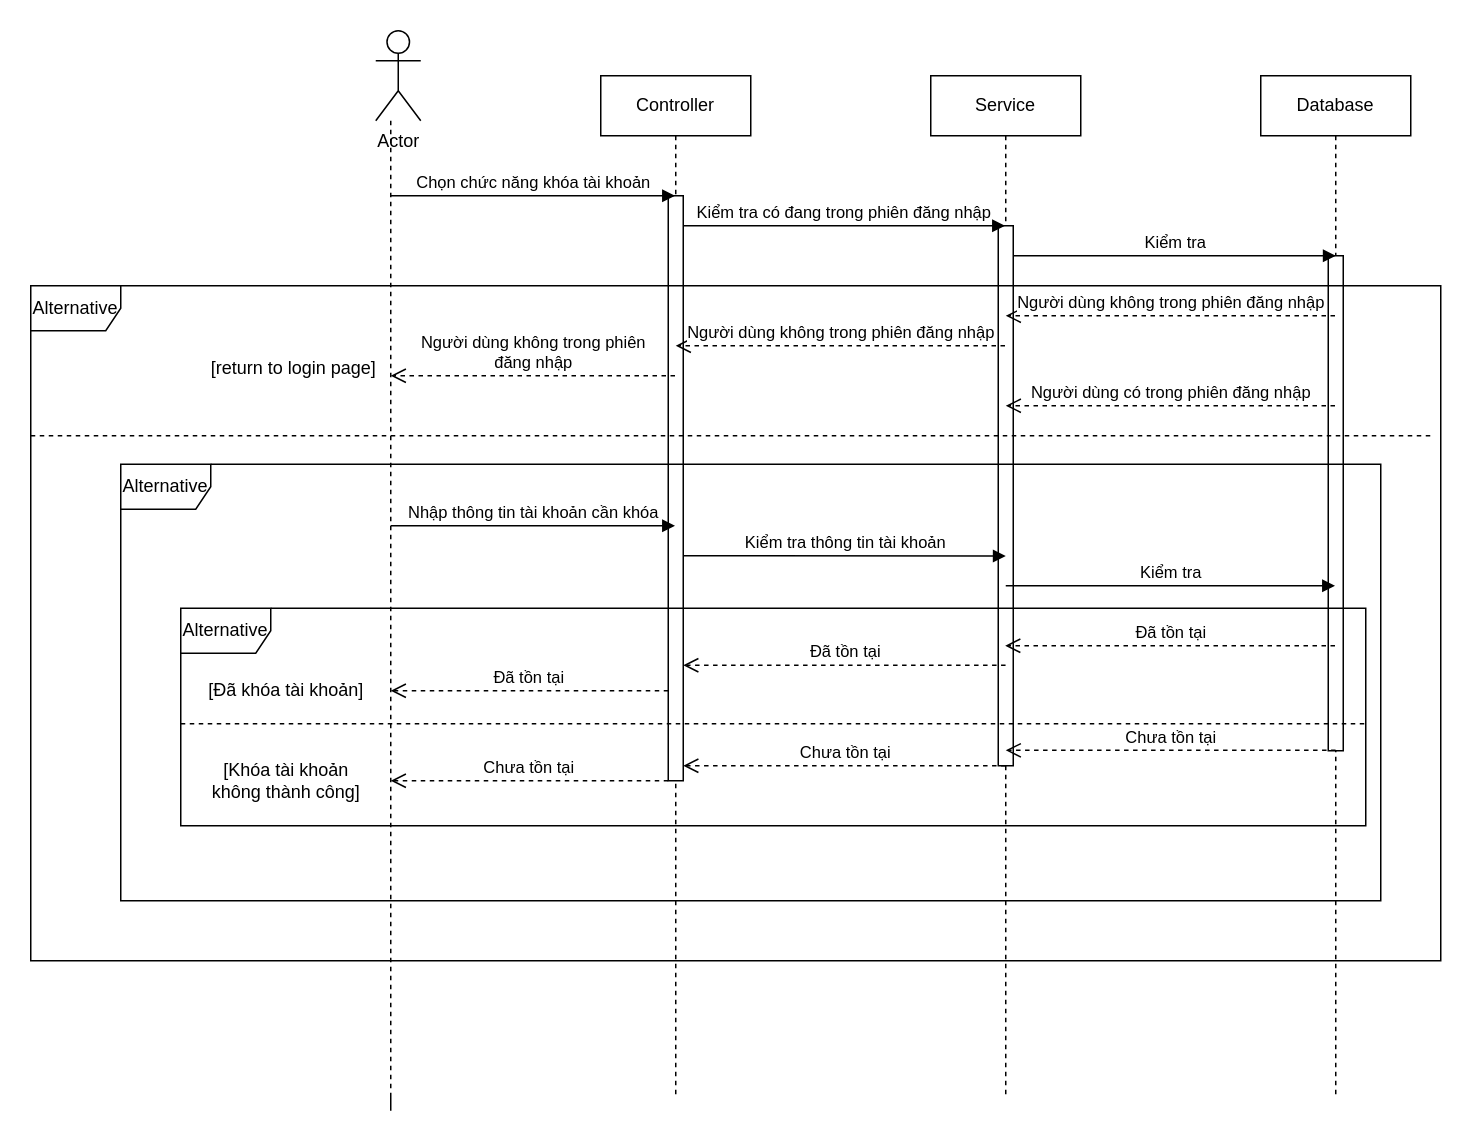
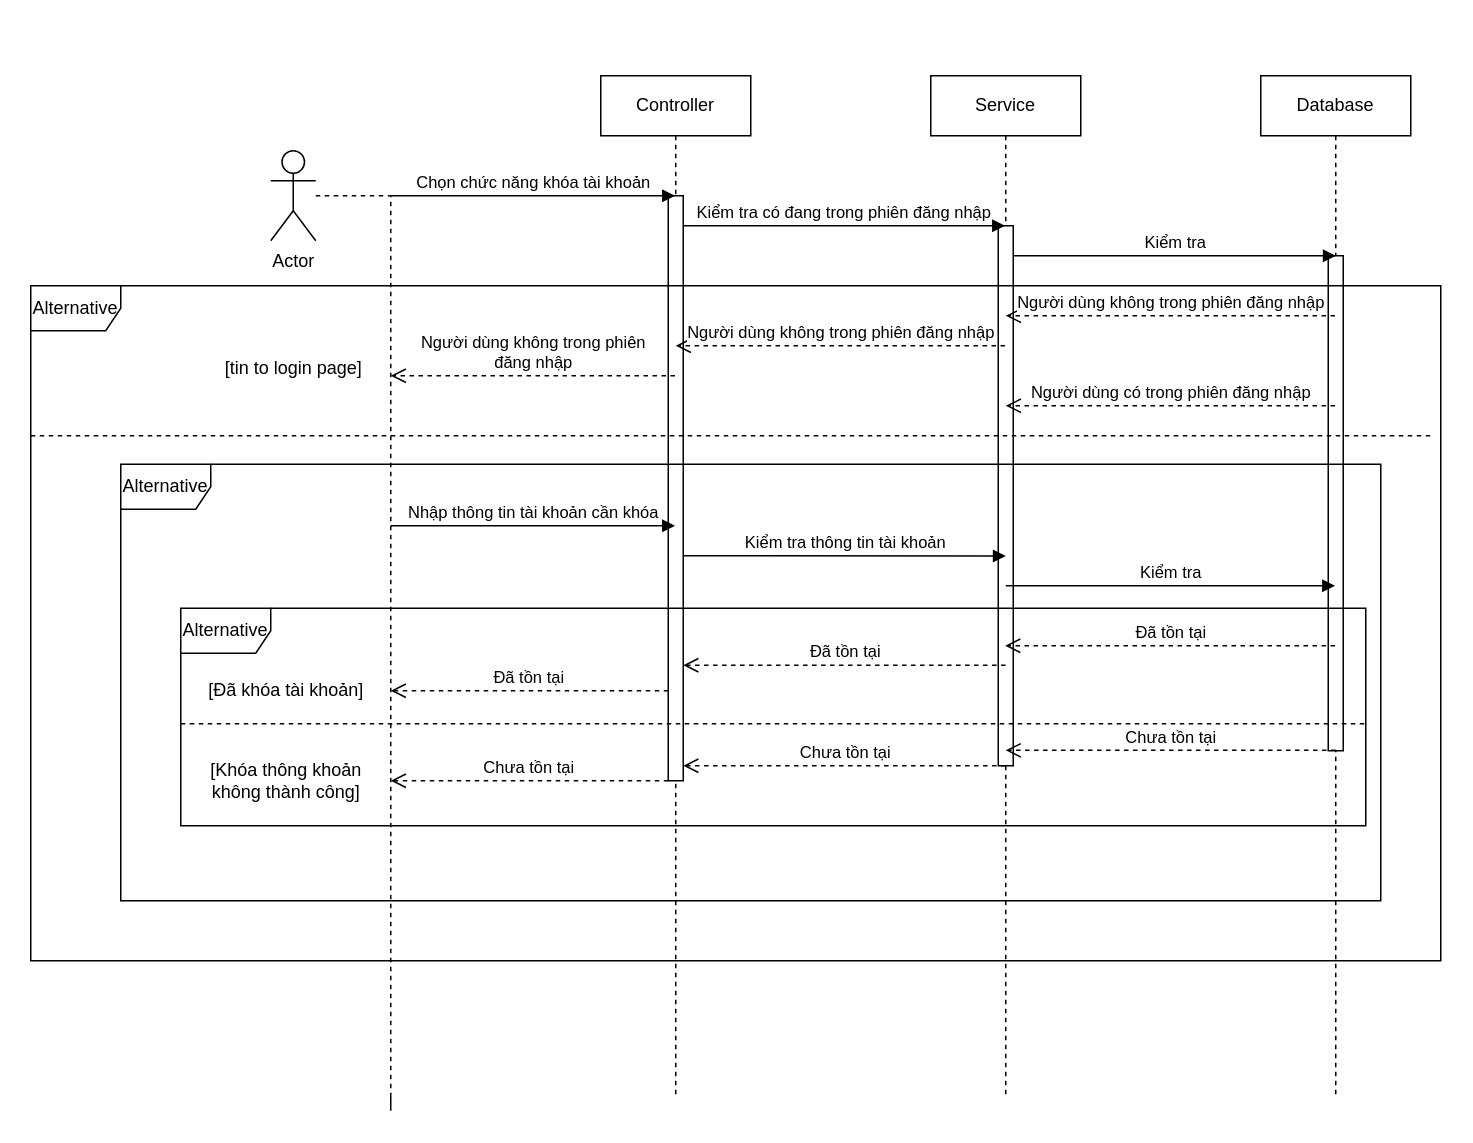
node "Actor": moved (398, 76) -> (293, 196)
node "[return to login page]": label "[return to login page]" -> "[tin to login page]"
node "[Khóa tài khoản không thành công]": label "[Khóa tài khoản không thành công]" -> "[Khóa thông khoản không thành công]"
